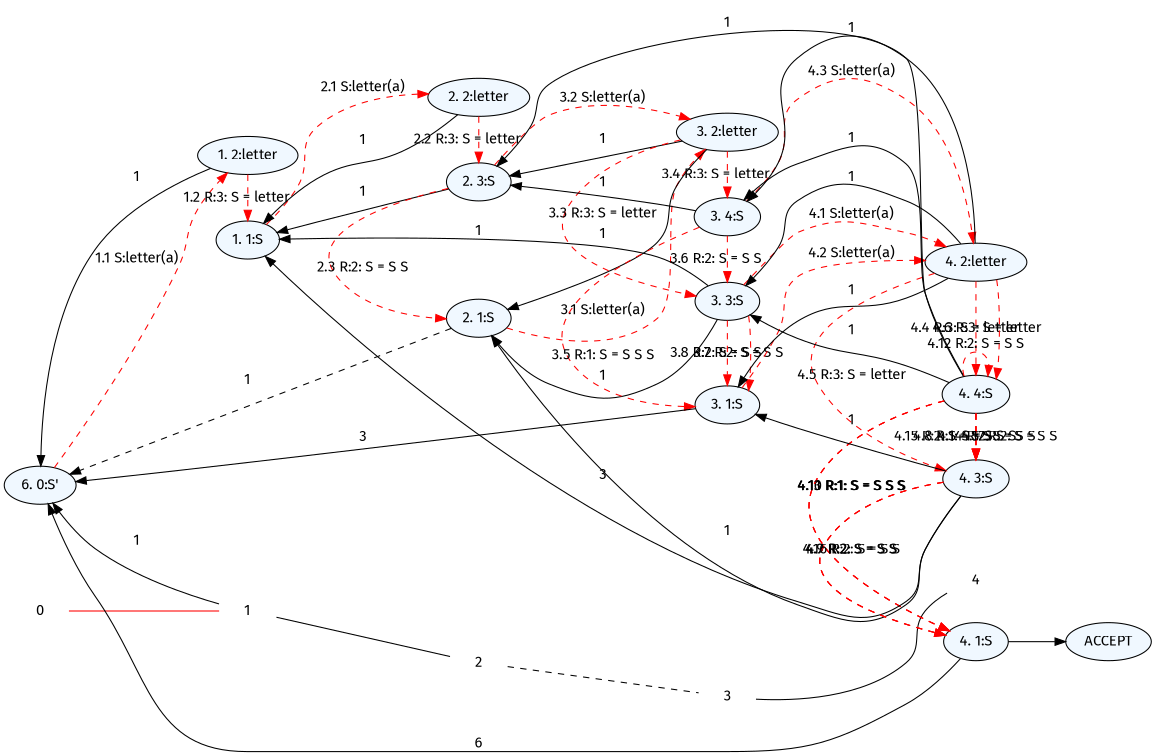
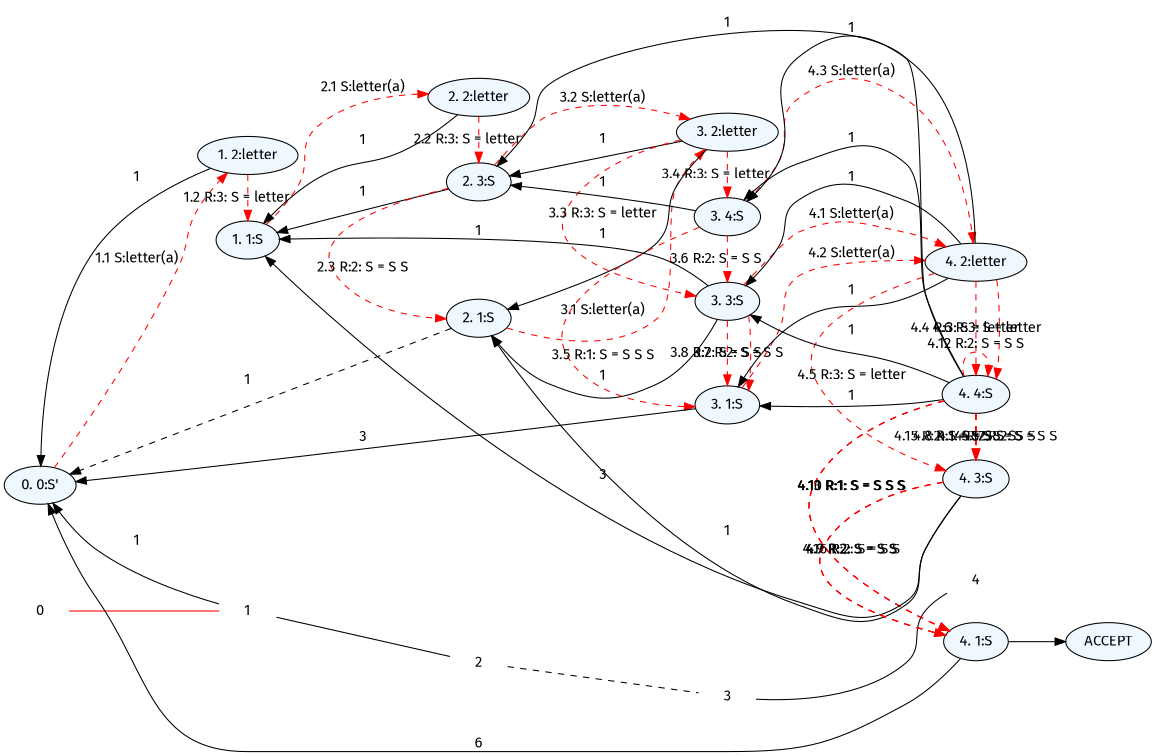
edge "3. 1:S" -- "4. 3:S": now "3. 1:S" -- "4. 4:S"
node "6. 0:S'": label "6. 0:S'" -> "0. 0:S'"
